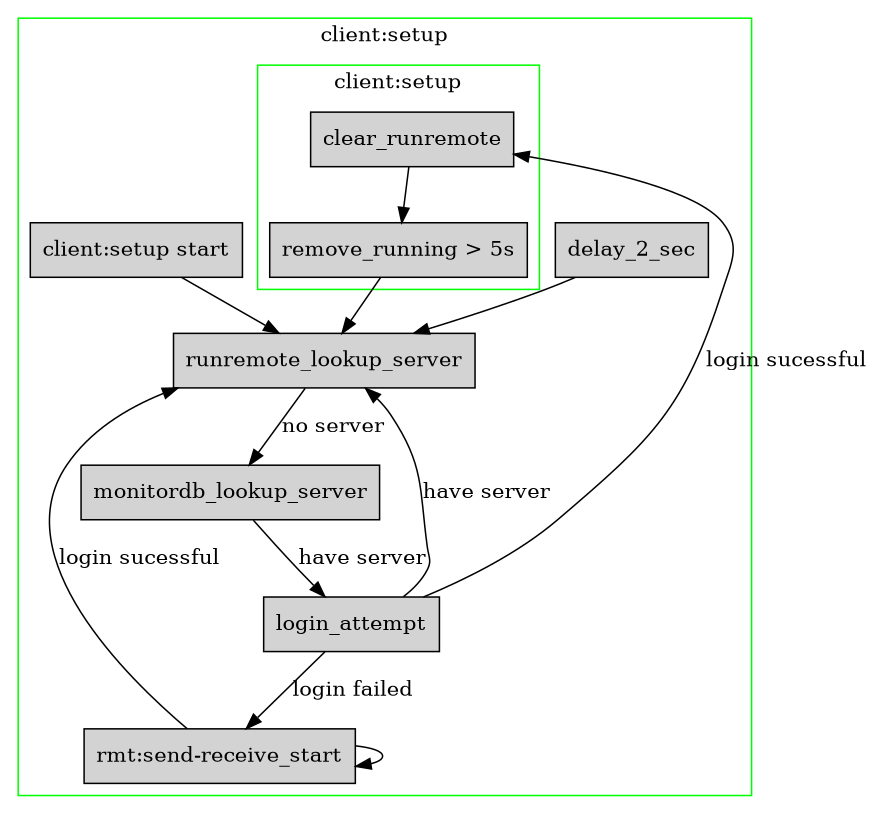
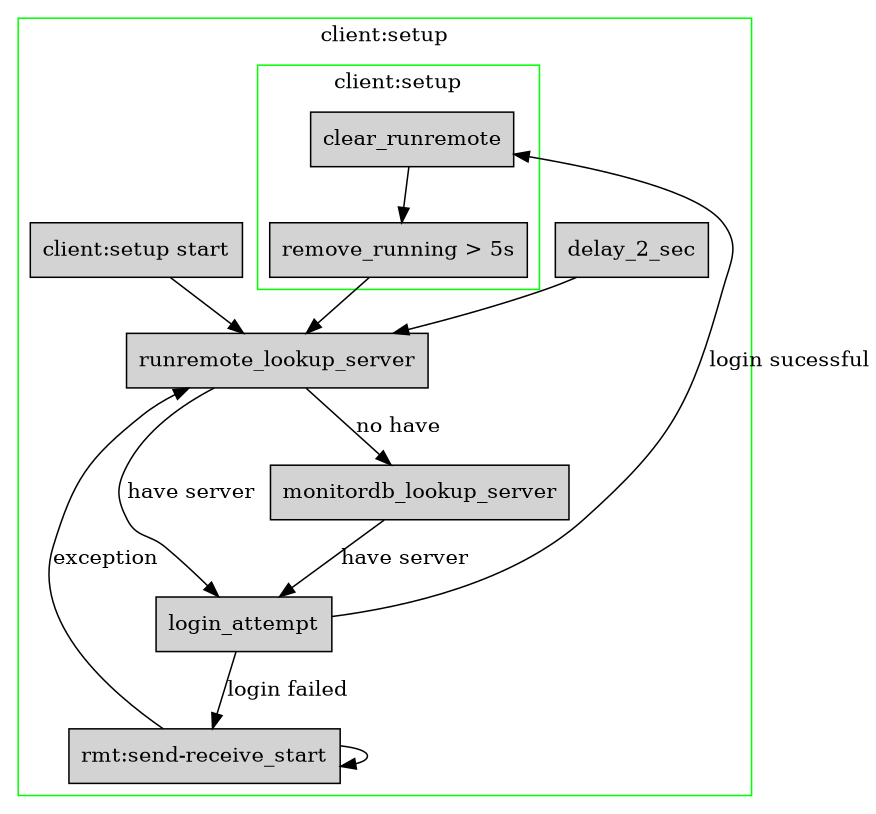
edge "runremote_lookup_server" -> "monitordb_lookup_server": label "no server" -> "no have"
edge "login_attempt" -> "runremote_lookup_server": reversed
edge "rmt:send-receive_start" -> "runremote_lookup_server": label "login sucessful" -> "exception"
